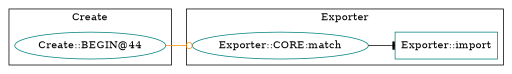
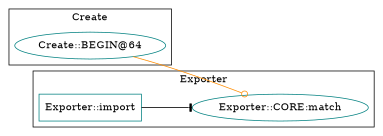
node "Create::BEGIN@44": label "Create::BEGIN@44" -> "Create::BEGIN@64"
edge "Exporter::CORE:match" -> "Exporter::import": reversed
